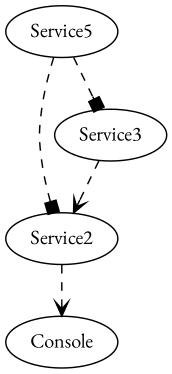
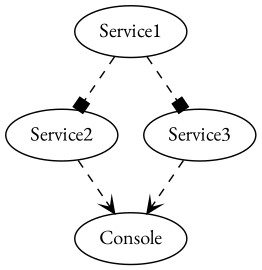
node "Service5": label "Service5" -> "Service1"
edge "Service3" -> "Service2": now "Service3" -> "Console"
